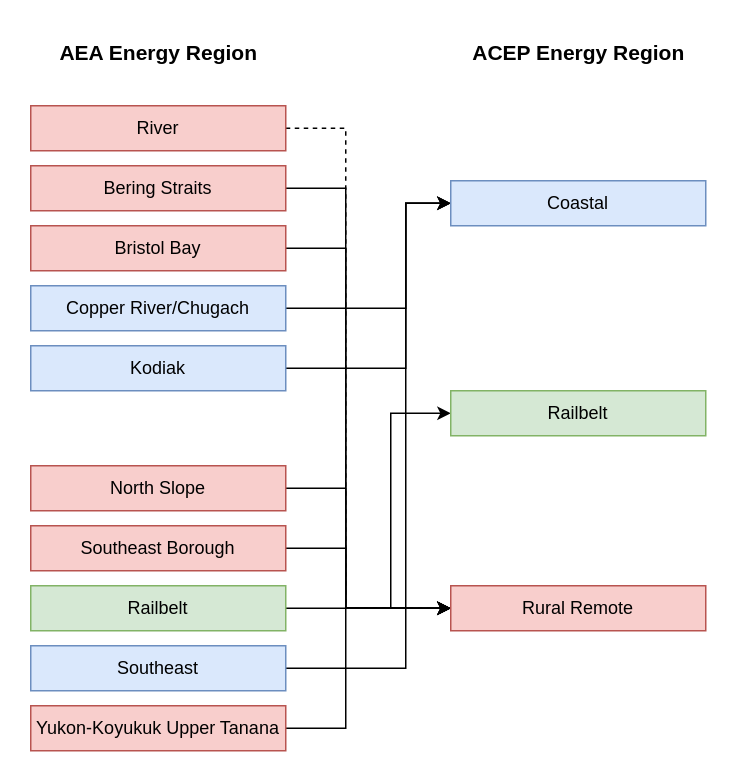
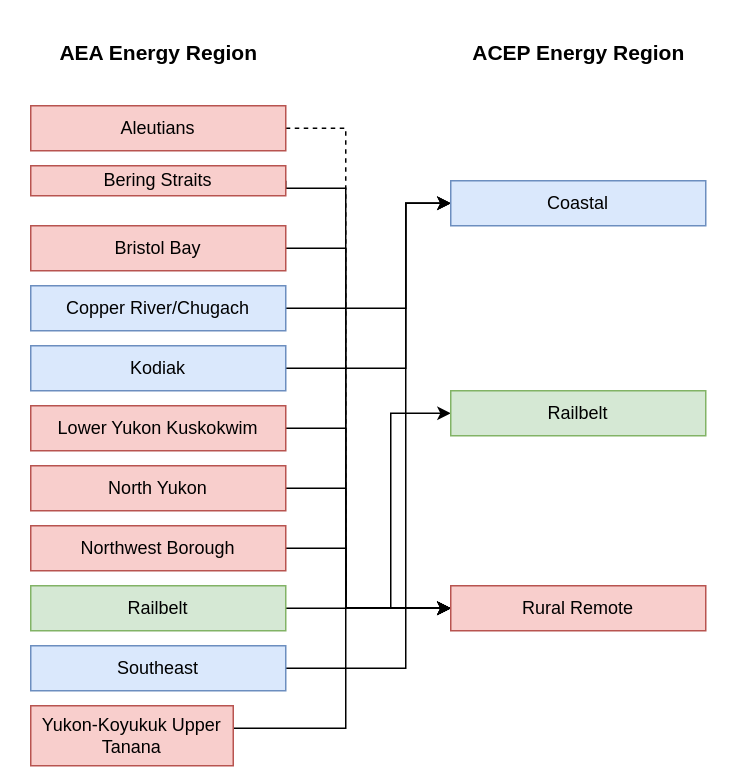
node "River": label "River" -> "Aleutians"
node "Bering Straits": size 255x45 -> 255x30
node "Lower Yukon Kuskokwim": added
edge "Lower Yukon Kuskokwim" -> "Rural Remote": added
node "North Slope": label "North Slope" -> "North Yukon"
node "Southeast Borough": label "Southeast Borough" -> "Northwest Borough"
node "Yukon-Koyukuk Upper Tanana": size 255x45 -> 203x60
